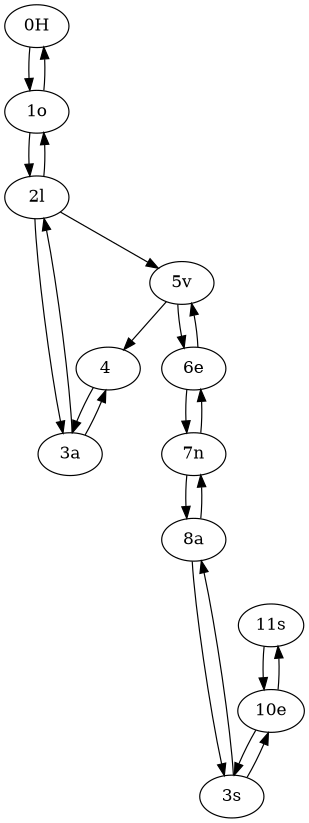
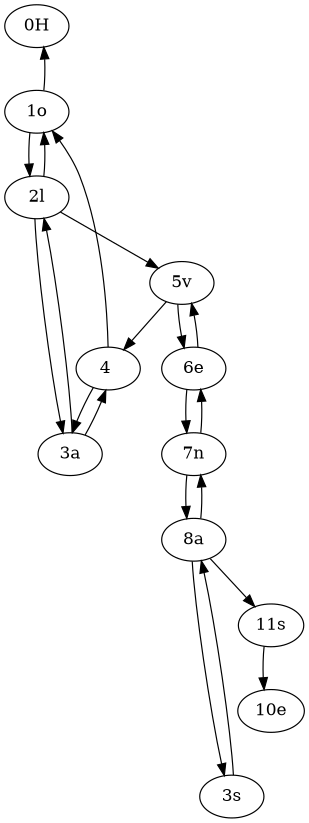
edge "0H" -> "1o": now "4" -> "1o"
edge "10e" -> "11s": now "8a" -> "11s"
edge "10e" -> "3s": removed
edge "3s" -> "10e": removed
